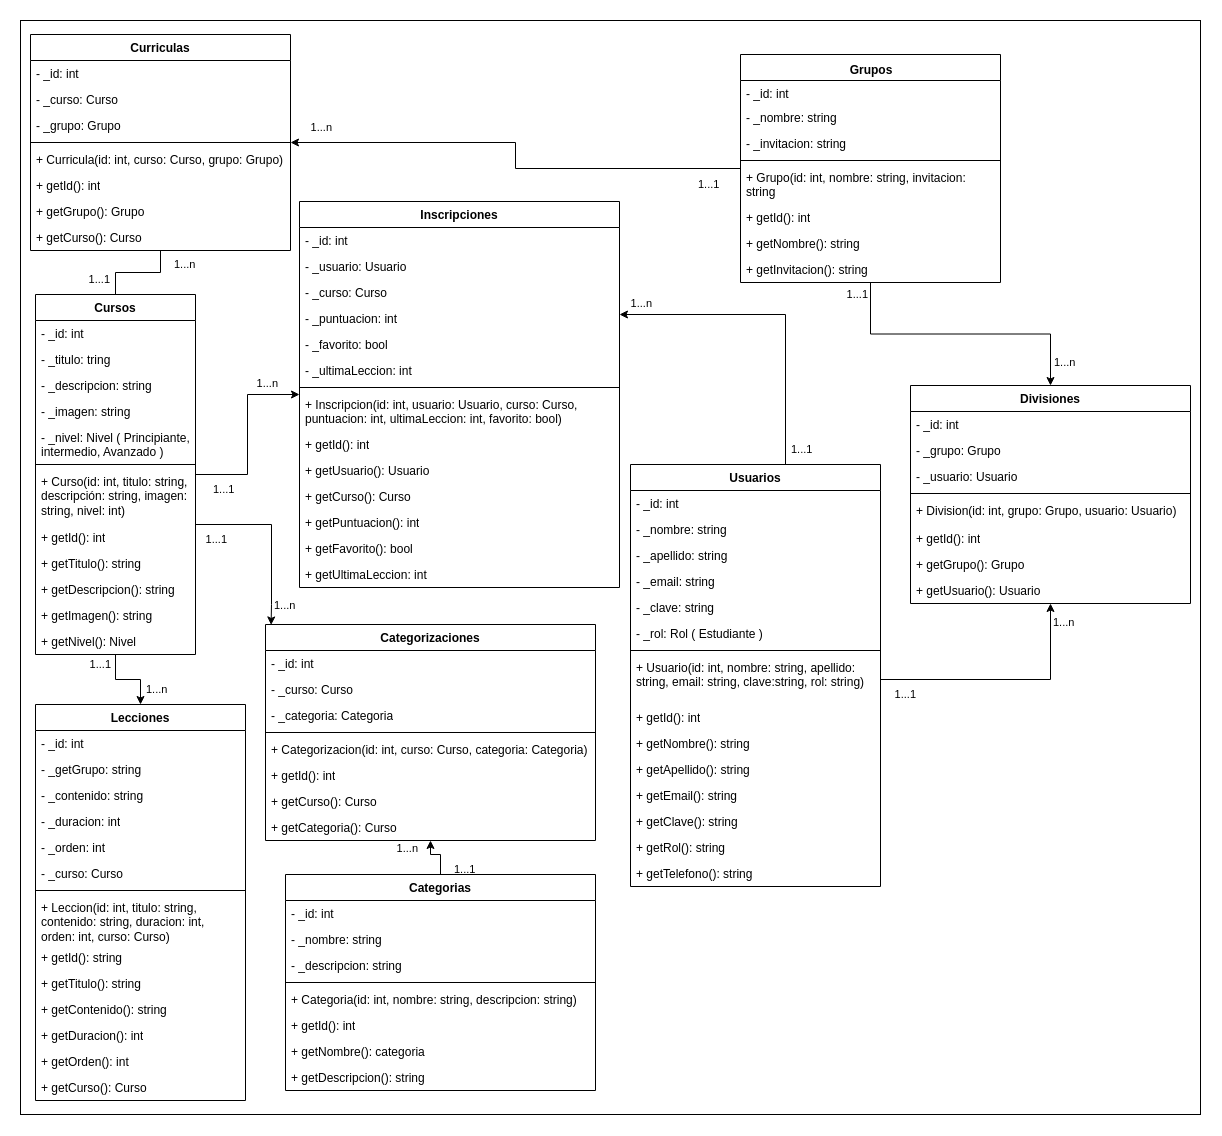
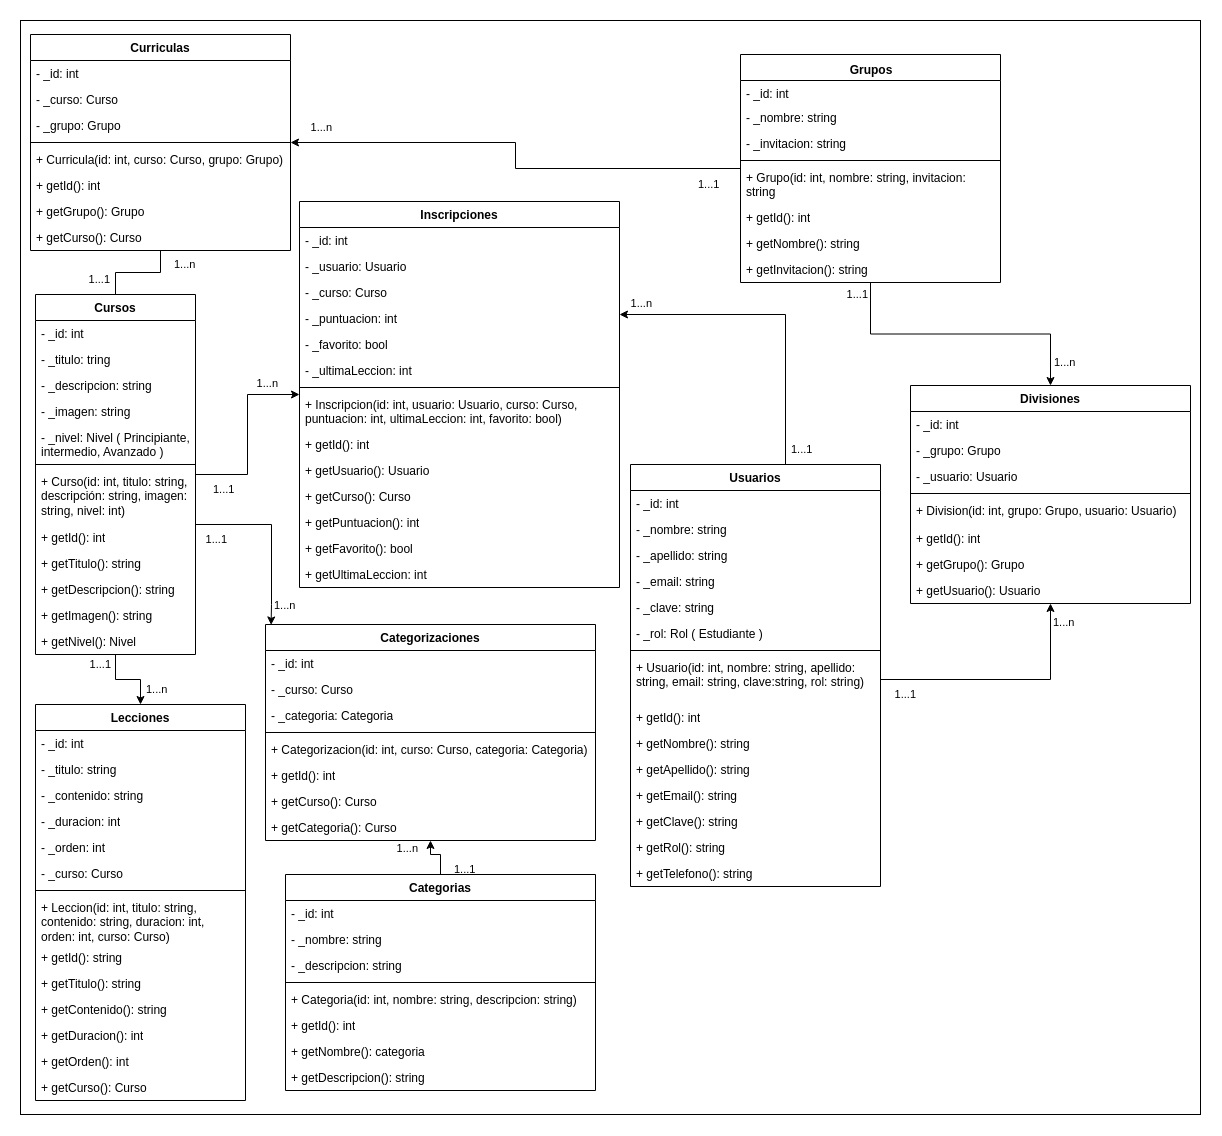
node "- _getGrupo: string": label "- _getGrupo: string" -> "- _titulo: string"
